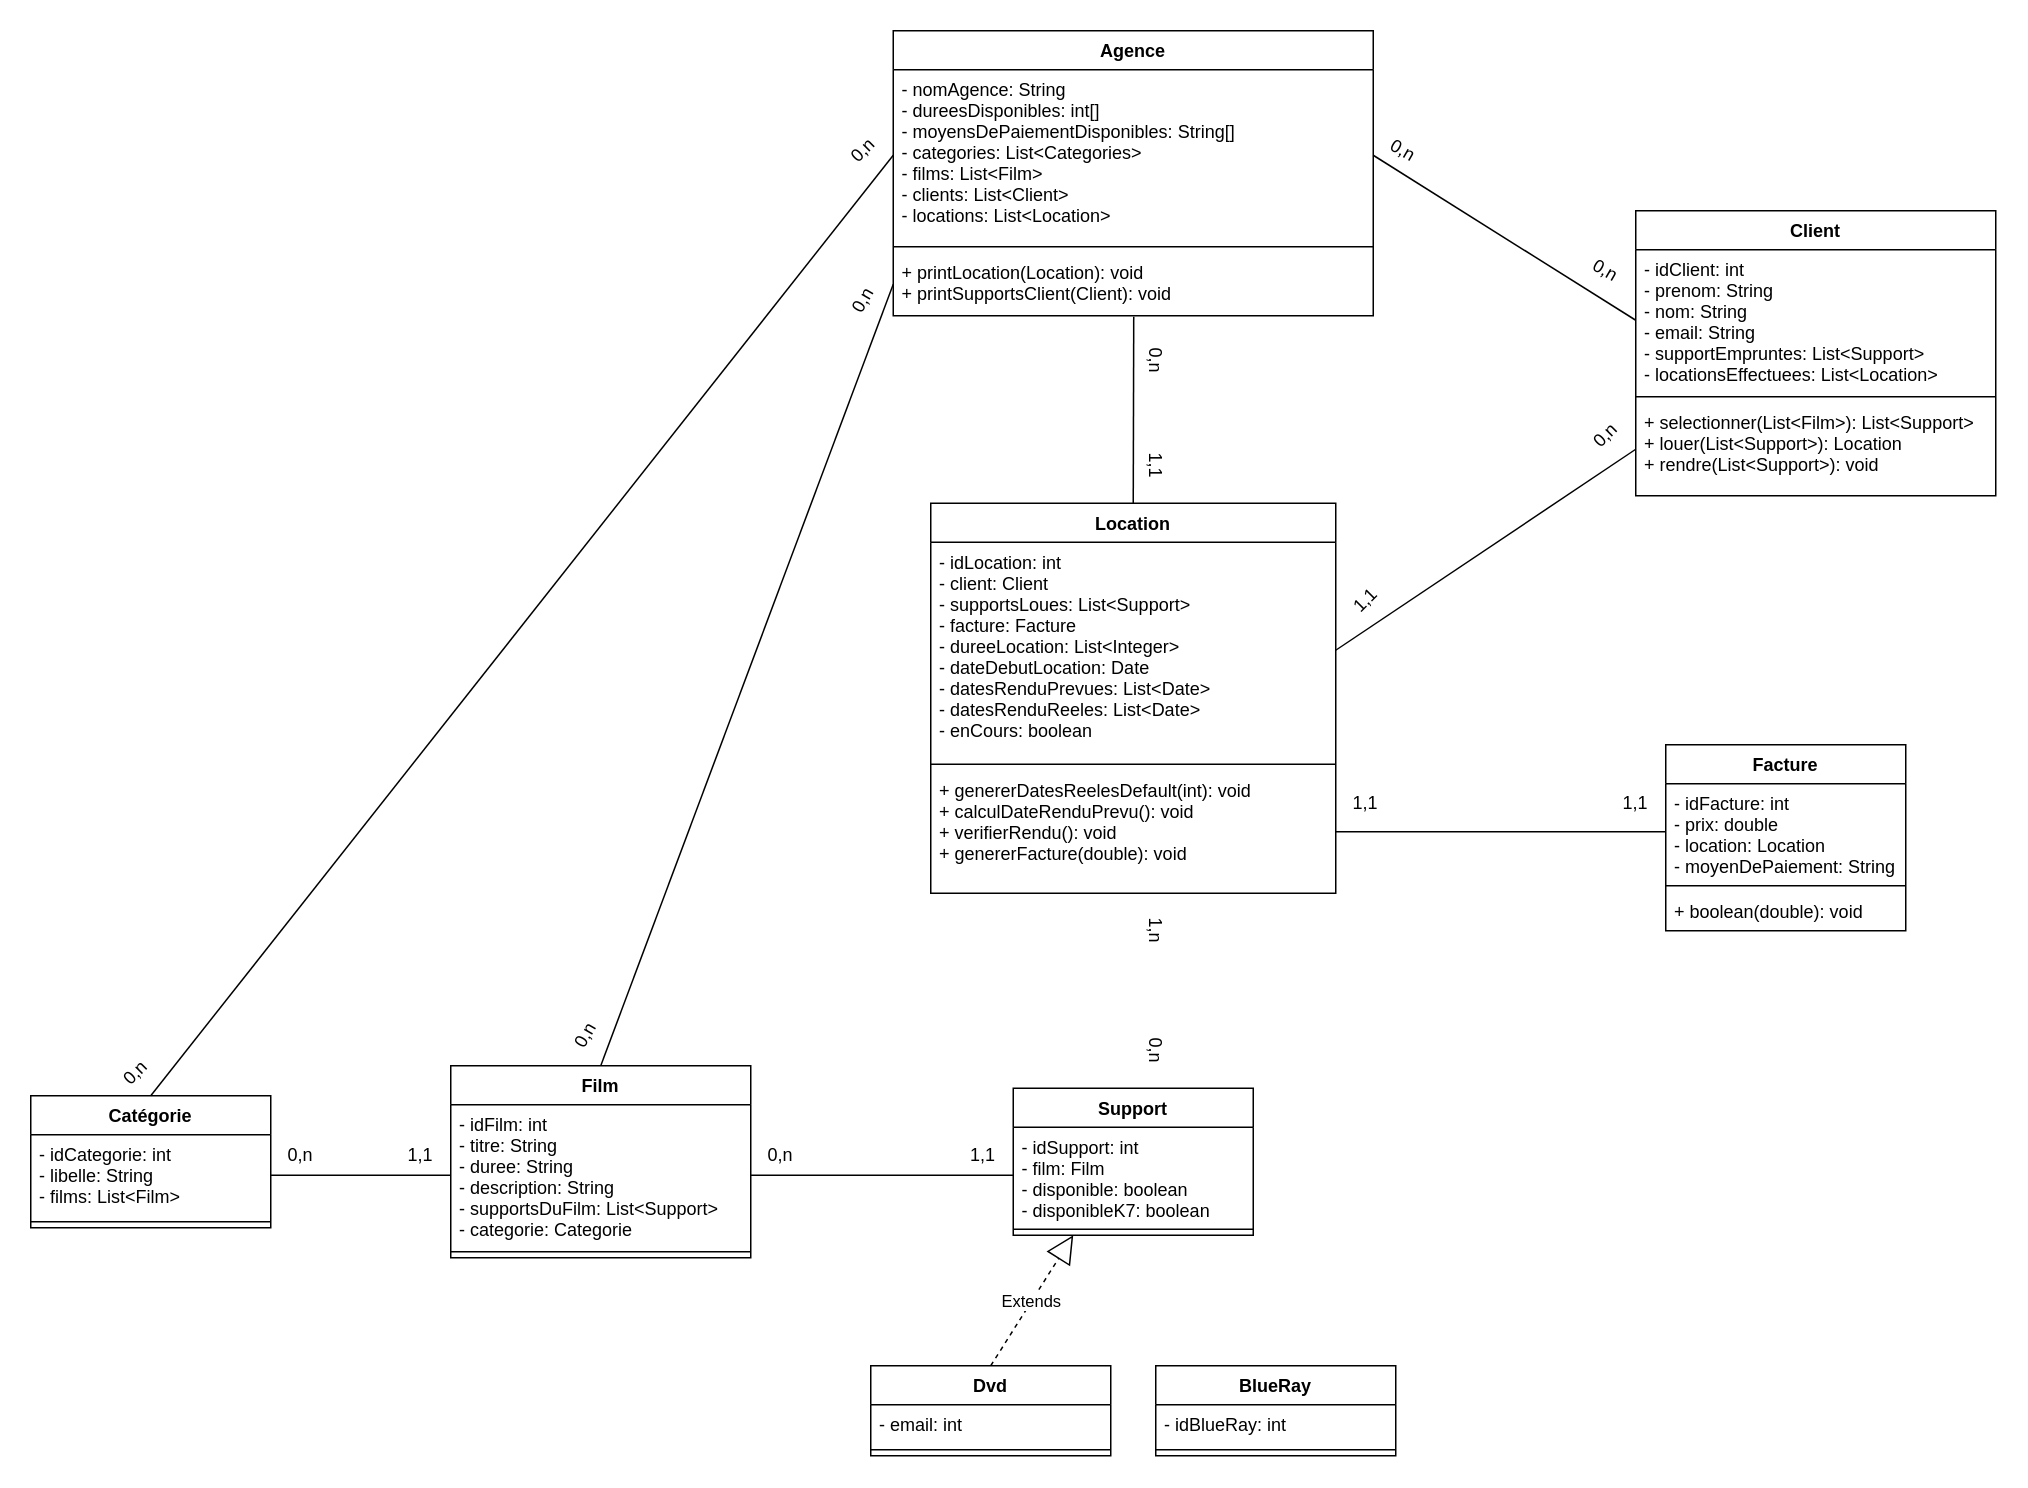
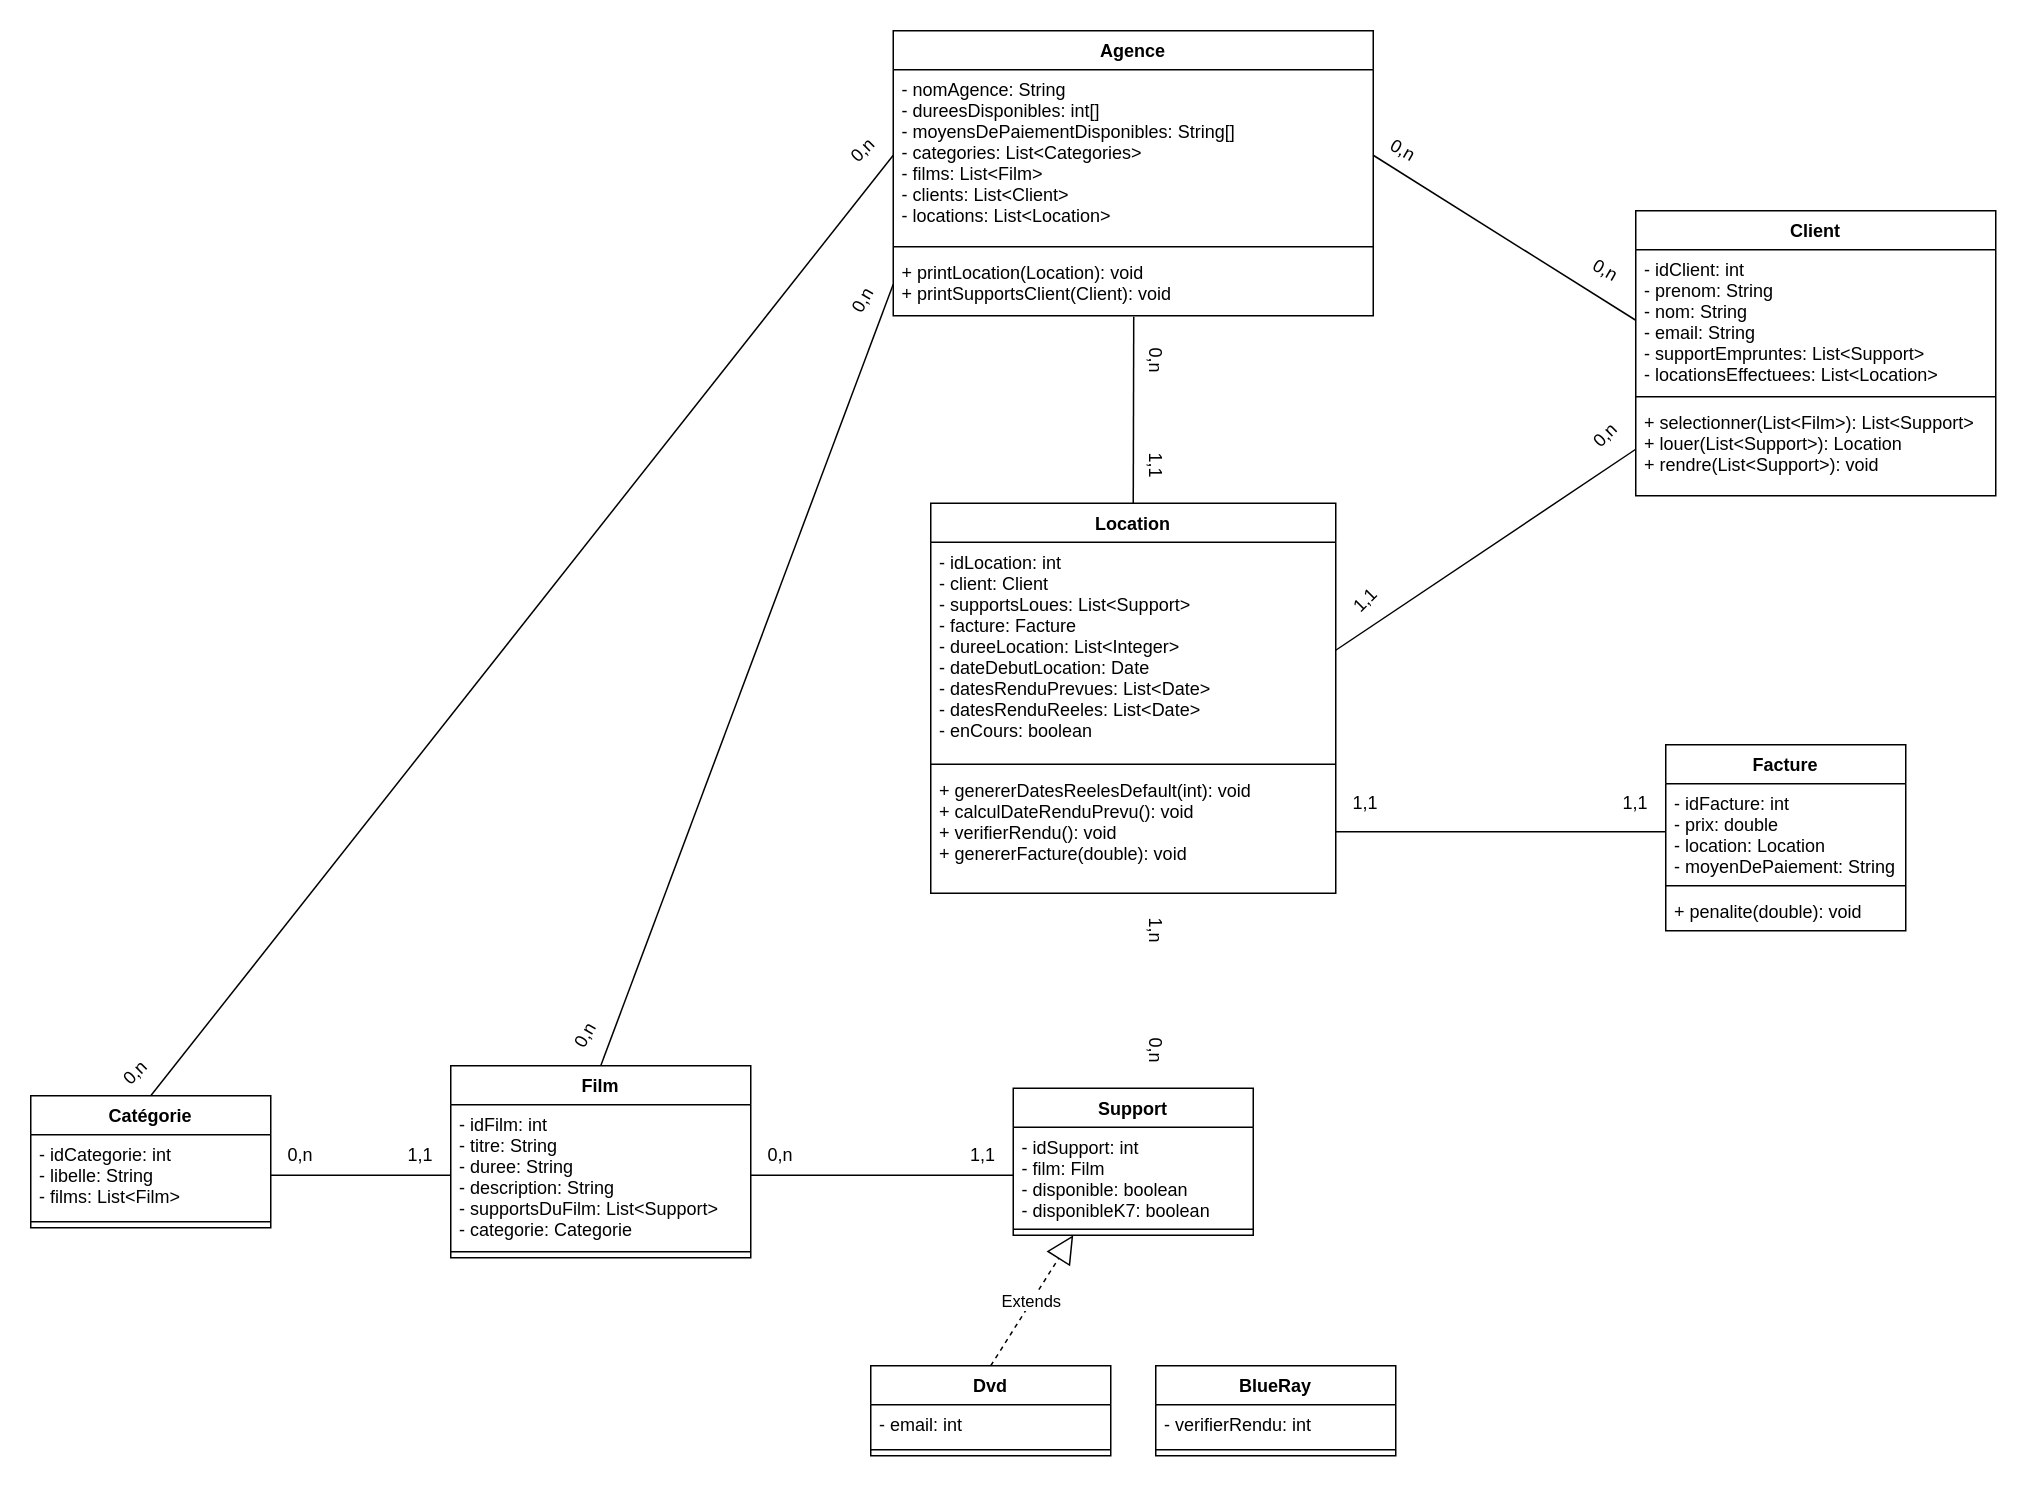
node "+ boolean(double): void": label "+ boolean(double): void" -> "+ penalite(double): void"
node "- idBlueRay: int": label "- idBlueRay: int" -> "- verifierRendu: int"
